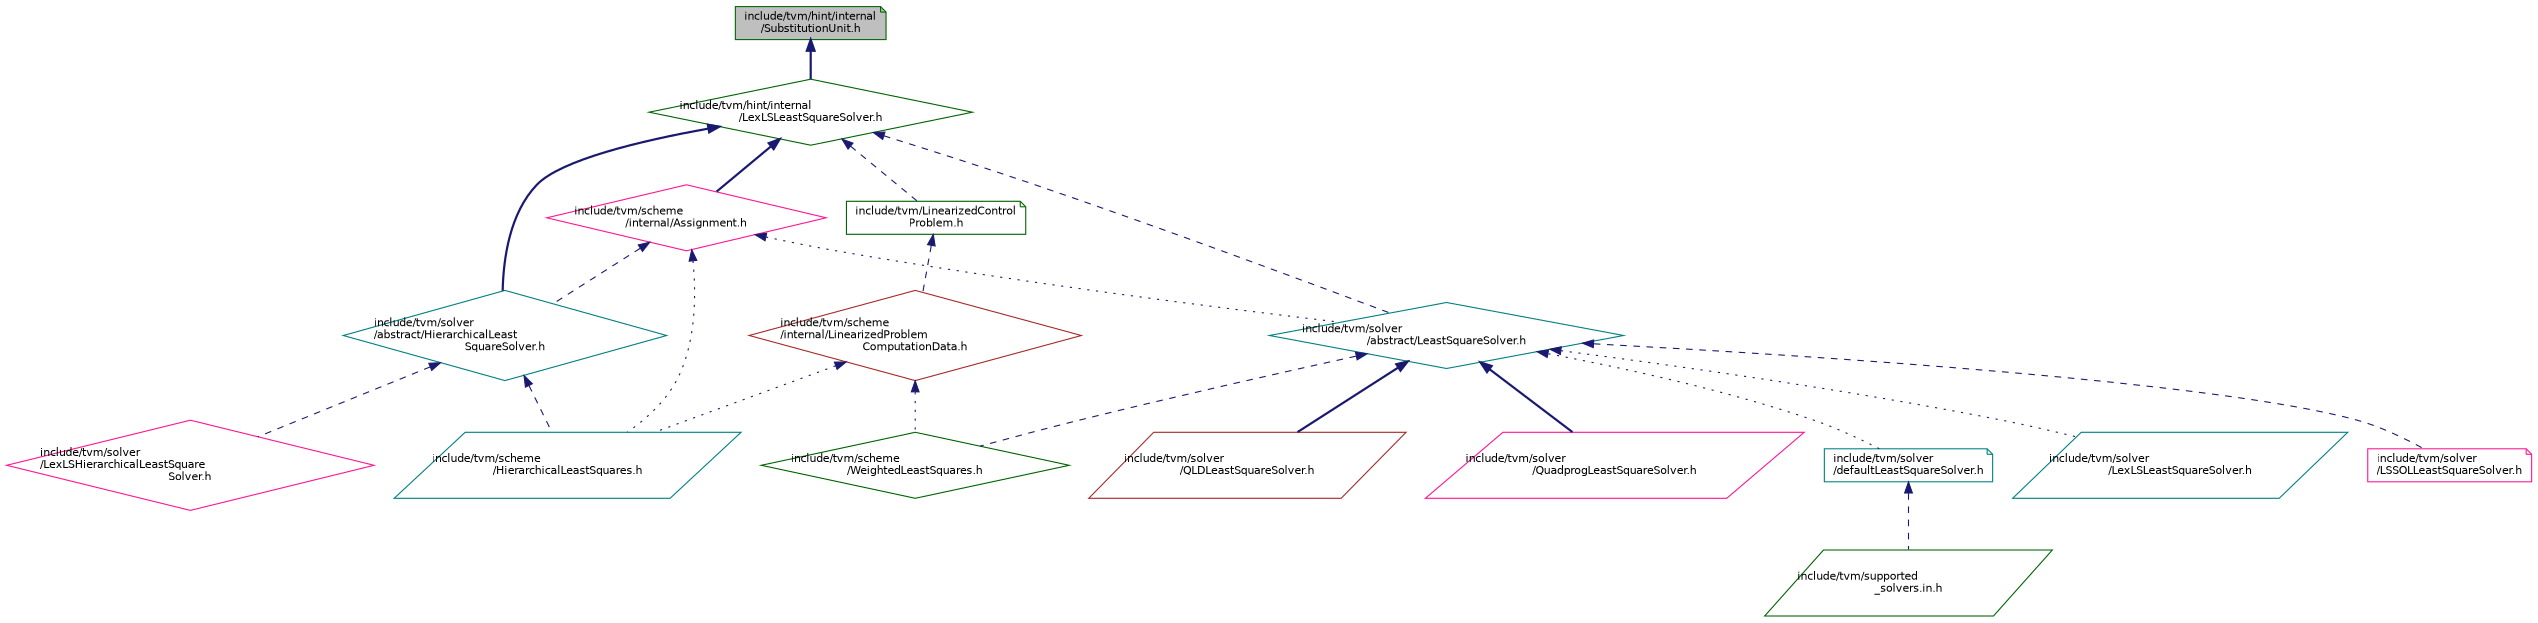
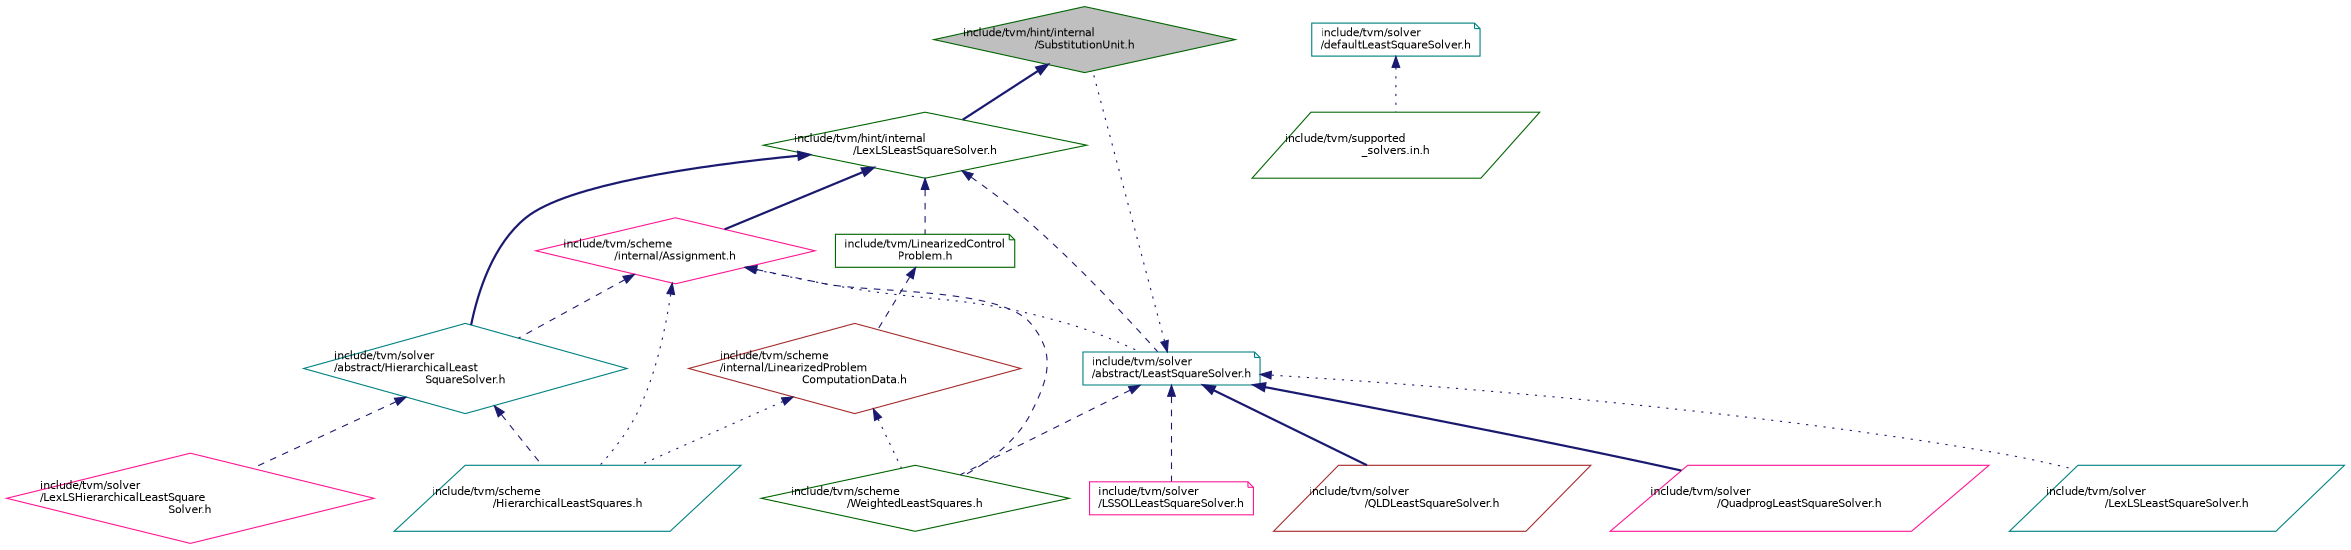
node "include/tvm/hint/internal /SubstitutionUnit.h": shape note -> diamond
edge "include/tvm/scheme /WeightedLeastSquares.h" -> "include/tvm/scheme /internal/Assignment.h": added
node "include/tvm/solver /abstract/LeastSquareSolver.h": shape diamond -> note
edge "include/tvm/solver /defaultLeastSquareSolver.h" -> "include/tvm/solver /abstract/LeastSquareSolver.h": now "include/tvm/hint/internal /SubstitutionUnit.h" -> "include/tvm/solver /abstract/LeastSquareSolver.h"
edge "include/tvm/supported _solvers.in.h" -> "include/tvm/solver /defaultLeastSquareSolver.h": style dashed -> dotted
